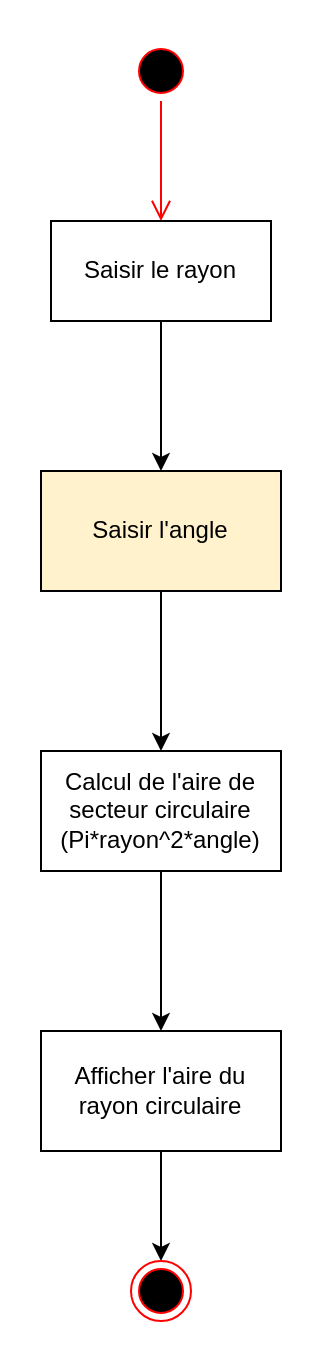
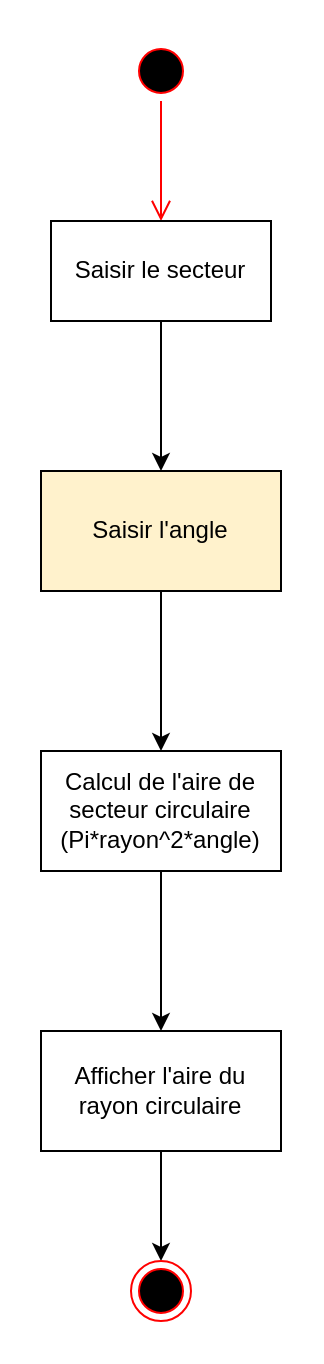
node "Saisir le rayon": label "Saisir le rayon" -> "Saisir le secteur"
